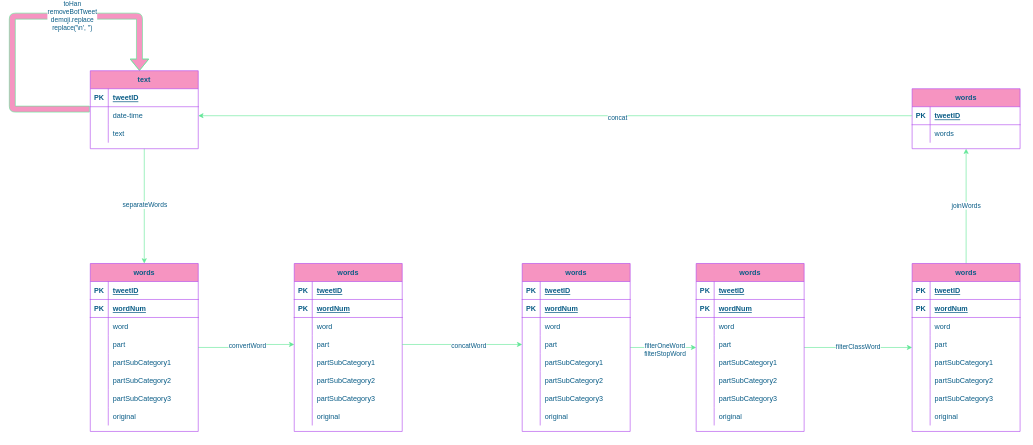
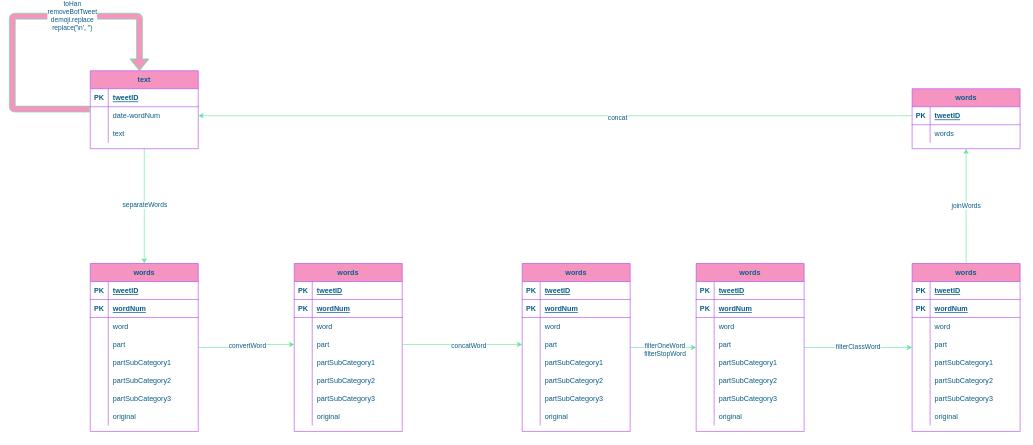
node "date-time": label "date-time" -> "date-wordNum"
